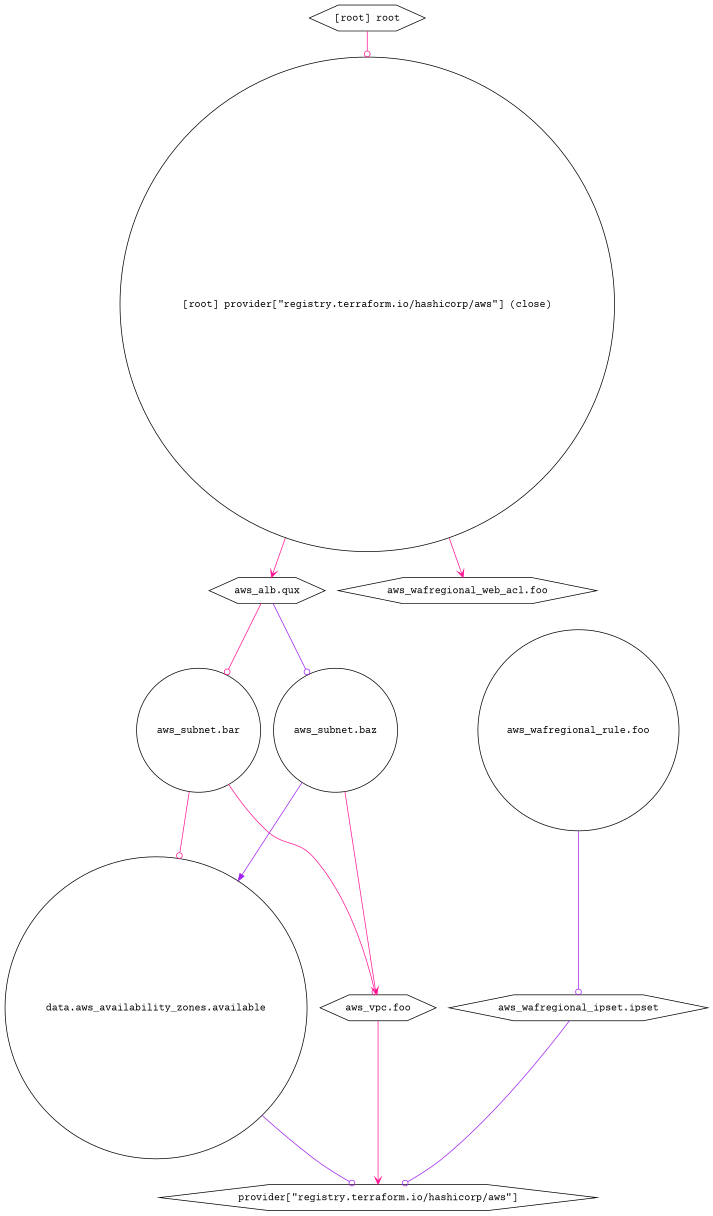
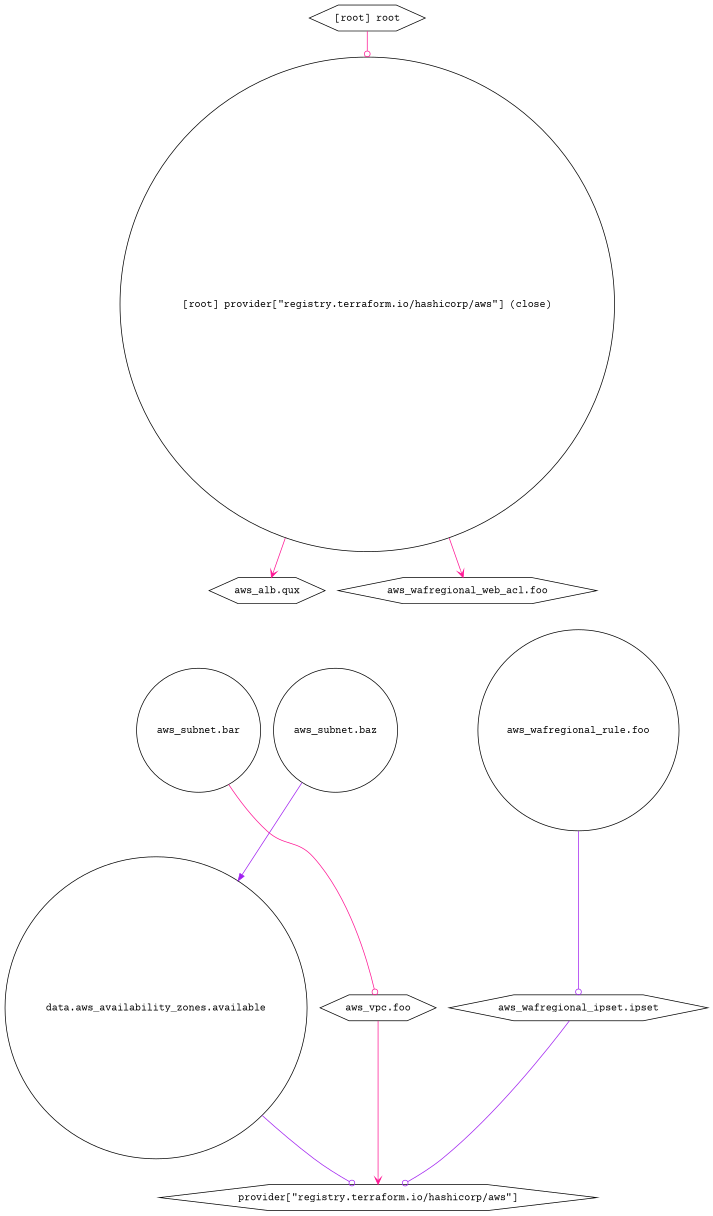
edge "aws_alb.qux" -> "aws_subnet.bar": removed
edge "aws_alb.qux" -> "aws_subnet.baz": removed
edge "aws_subnet.bar" -> "data.aws_availability_zones.available": removed
edge "aws_subnet.baz" -> "aws_vpc.foo": removed
